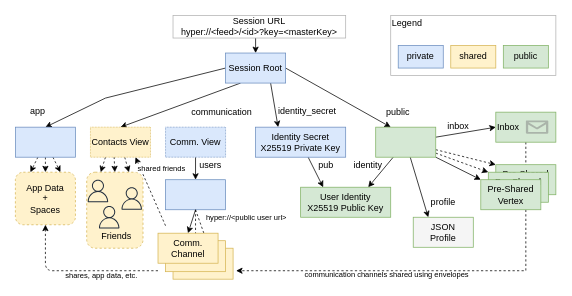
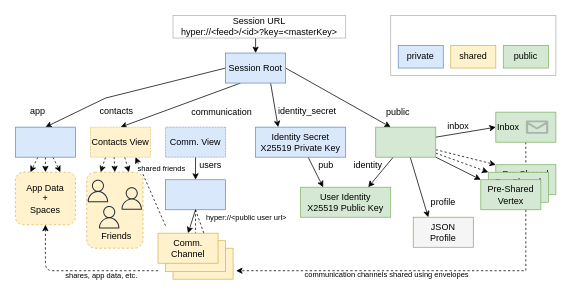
node "Legend": removed
node "contacts": added
